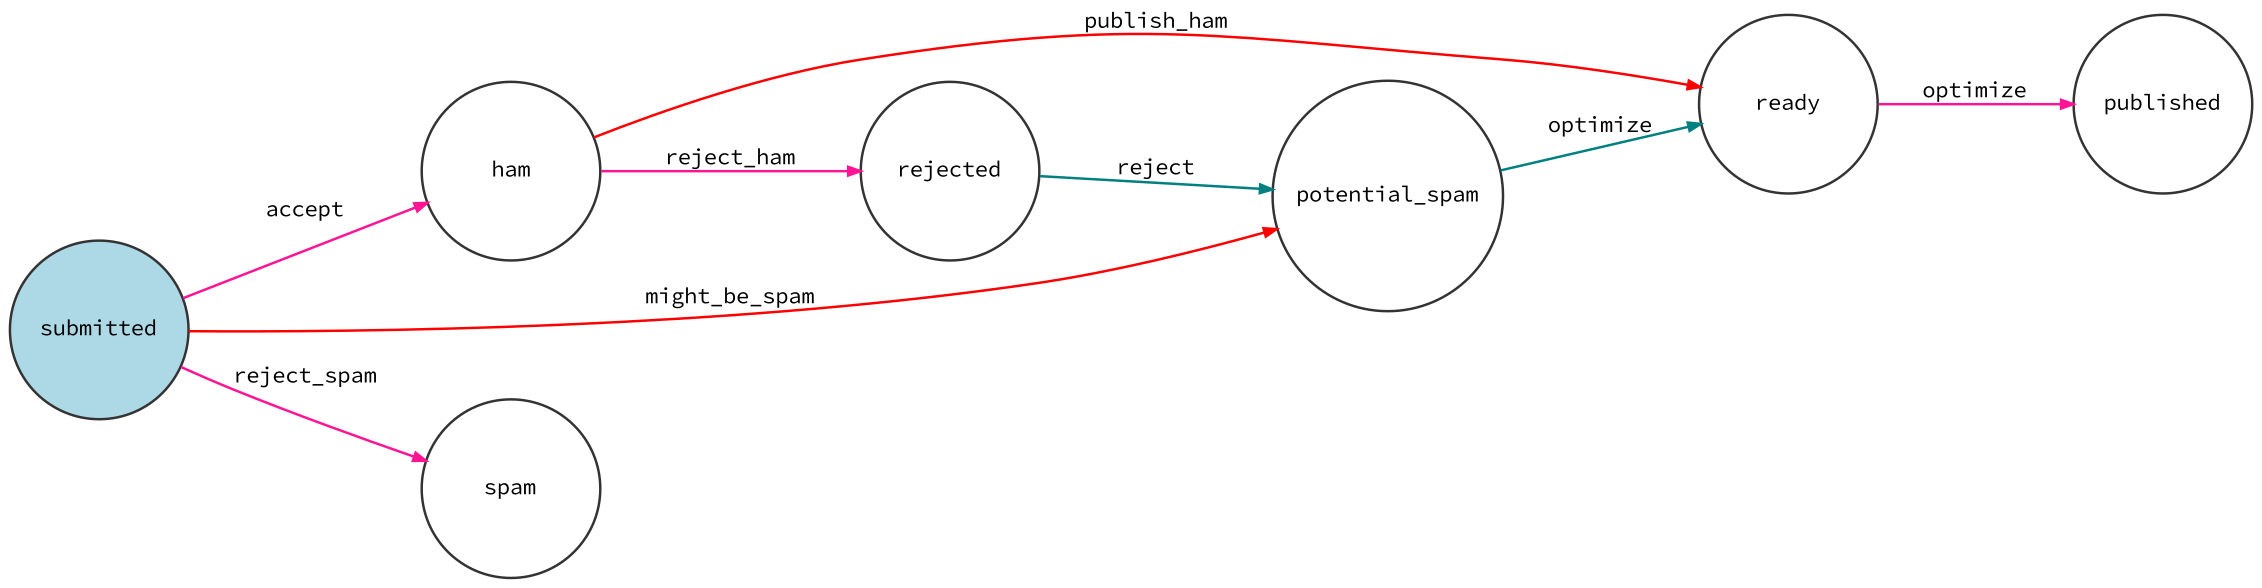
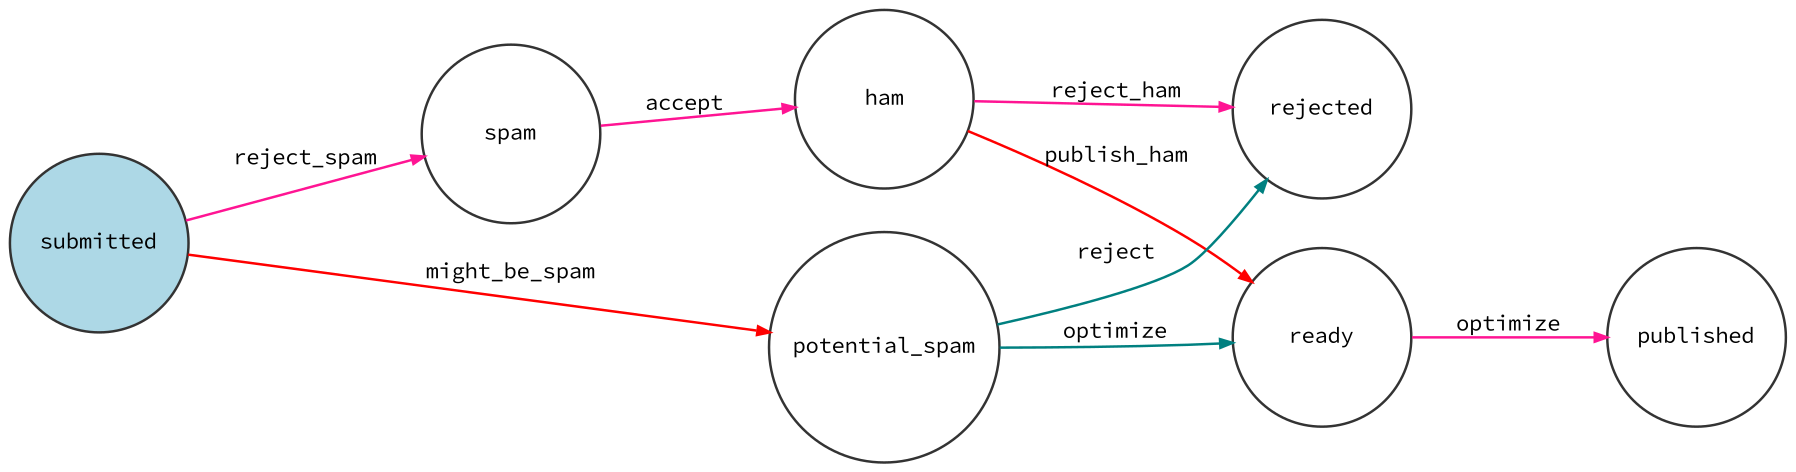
edge "rejected" -> "potential_spam": reversed
edge "submitted" -> "ham": now "spam" -> "ham"
